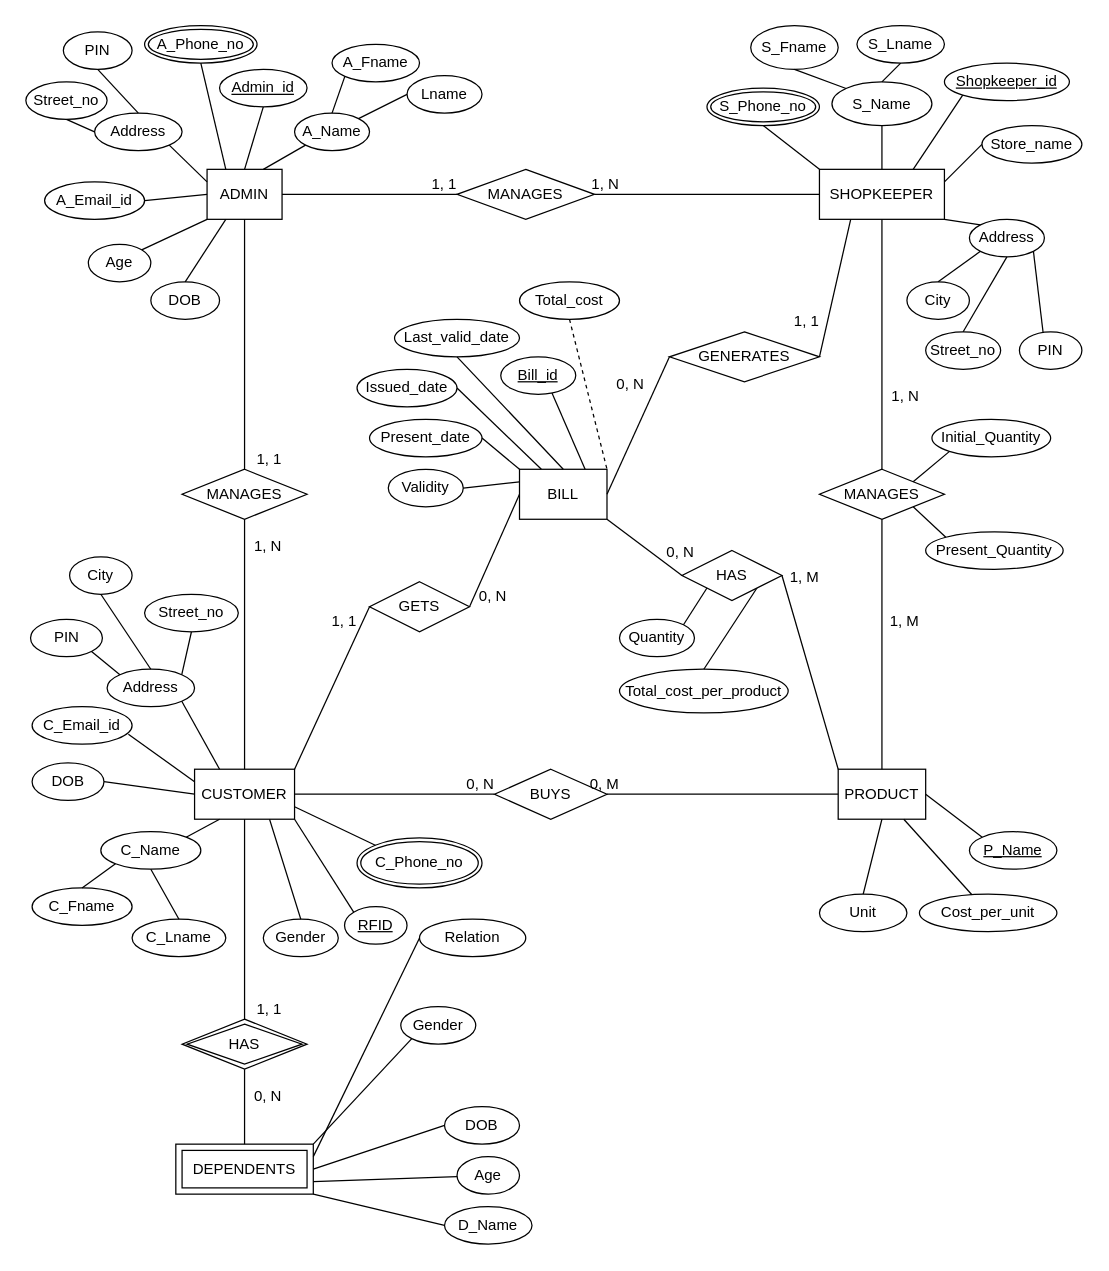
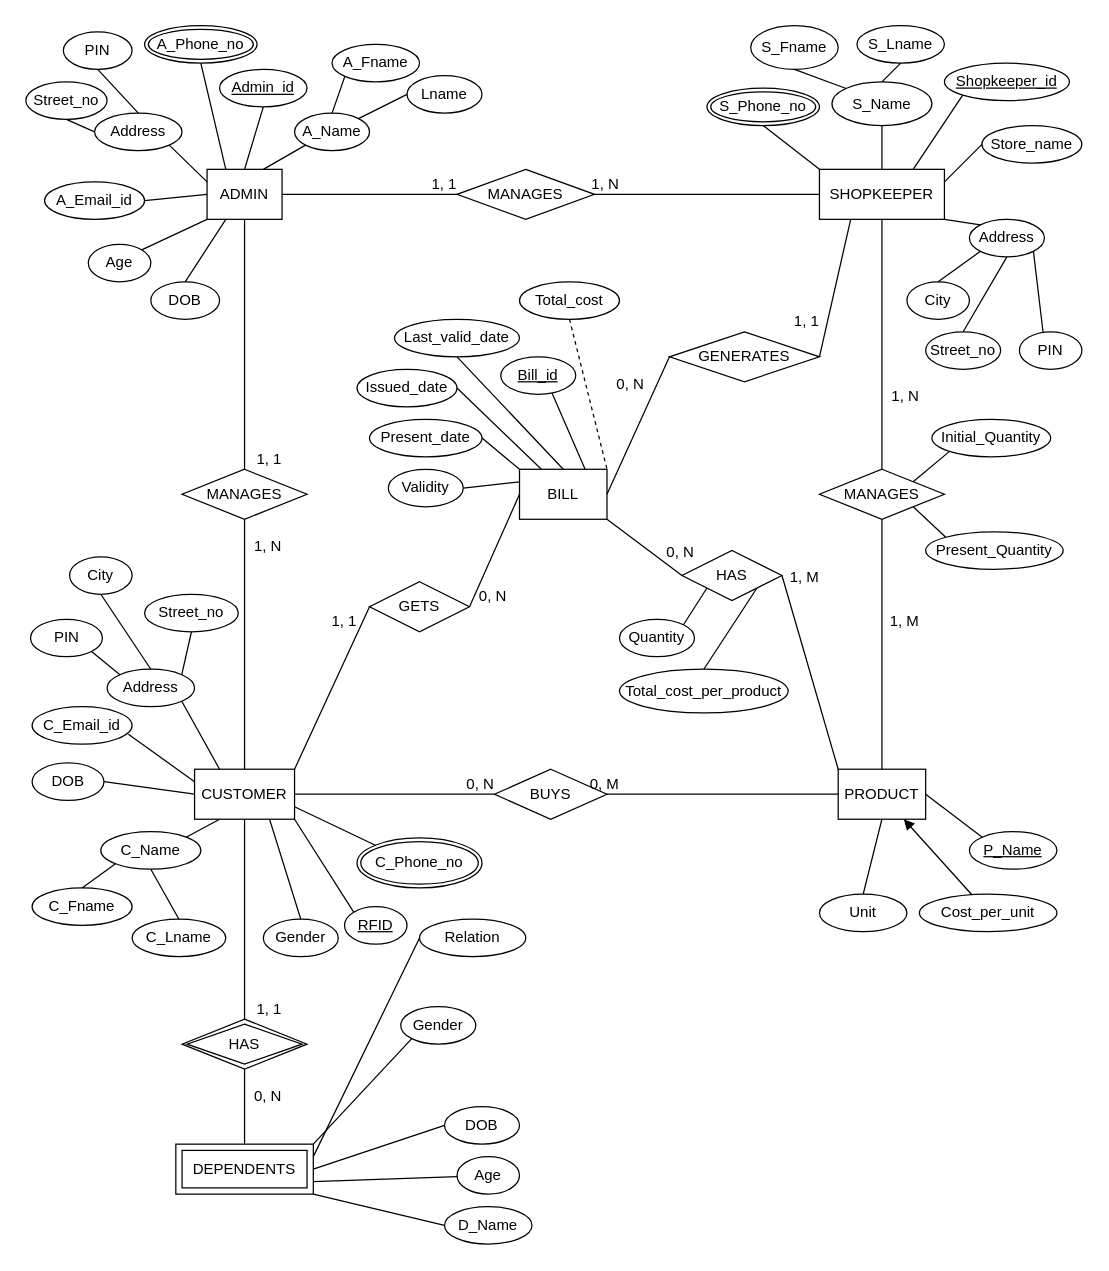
edge "PRODUCT" -- "Cost_per_unit": arrowhead none -> block
